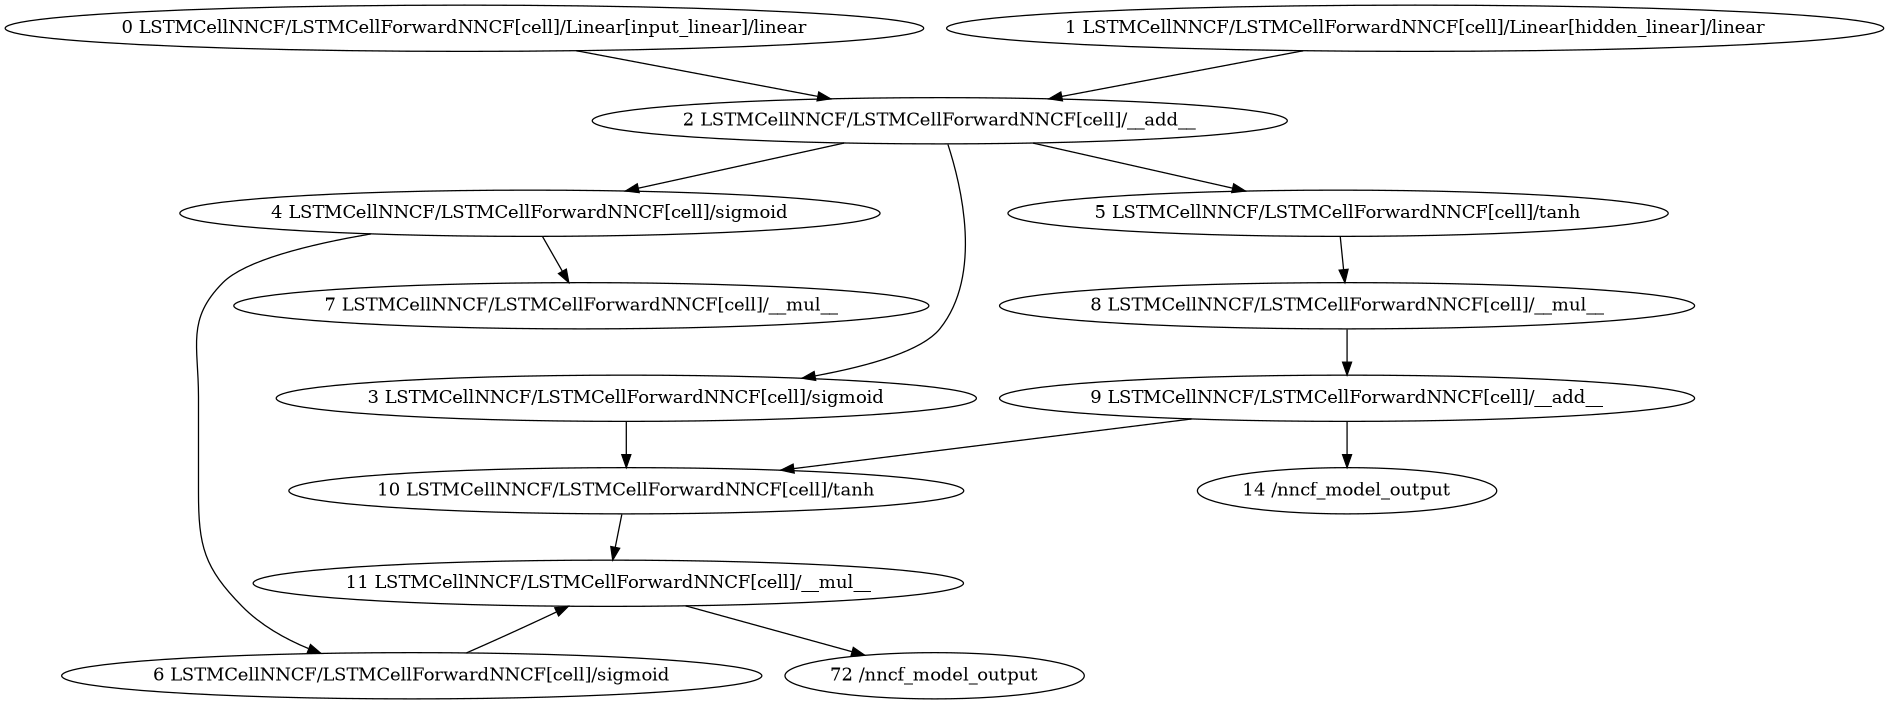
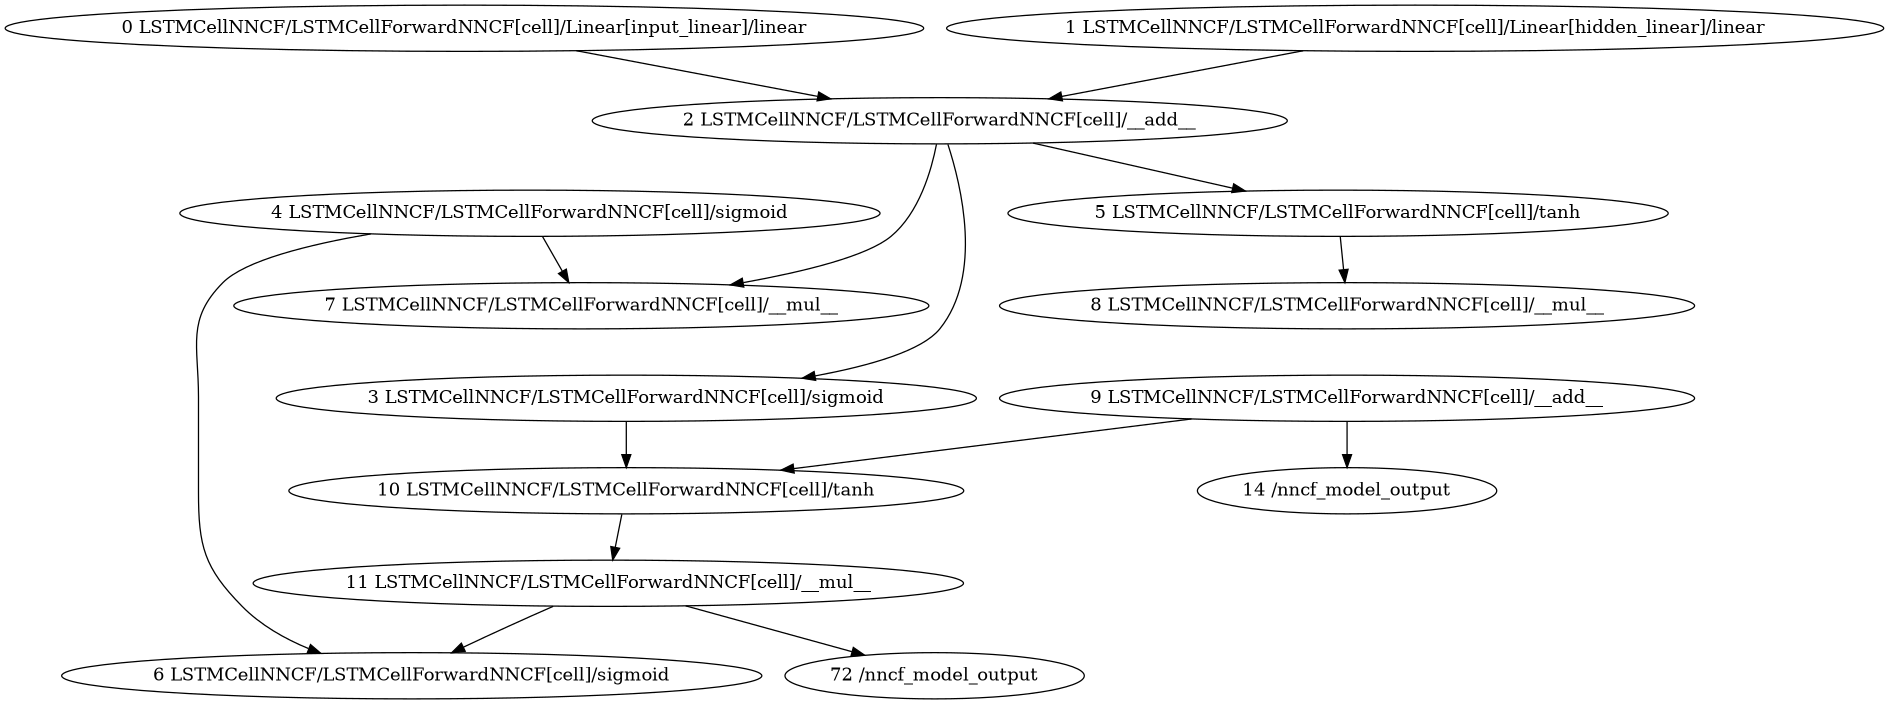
edge "2 LSTMCellNNCF/LSTMCellForwardNNCF[cell]/__add__" -> "4 LSTMCellNNCF/LSTMCellForwardNNCF[cell]/sigmoid": now "2 LSTMCellNNCF/LSTMCellForwardNNCF[cell]/__add__" -> "7 LSTMCellNNCF/LSTMCellForwardNNCF[cell]/__mul__"
edge "8 LSTMCellNNCF/LSTMCellForwardNNCF[cell]/__mul__" -> "9 LSTMCellNNCF/LSTMCellForwardNNCF[cell]/__add__": removed
edge "6 LSTMCellNNCF/LSTMCellForwardNNCF[cell]/sigmoid" -> "11 LSTMCellNNCF/LSTMCellForwardNNCF[cell]/__mul__": reversed
